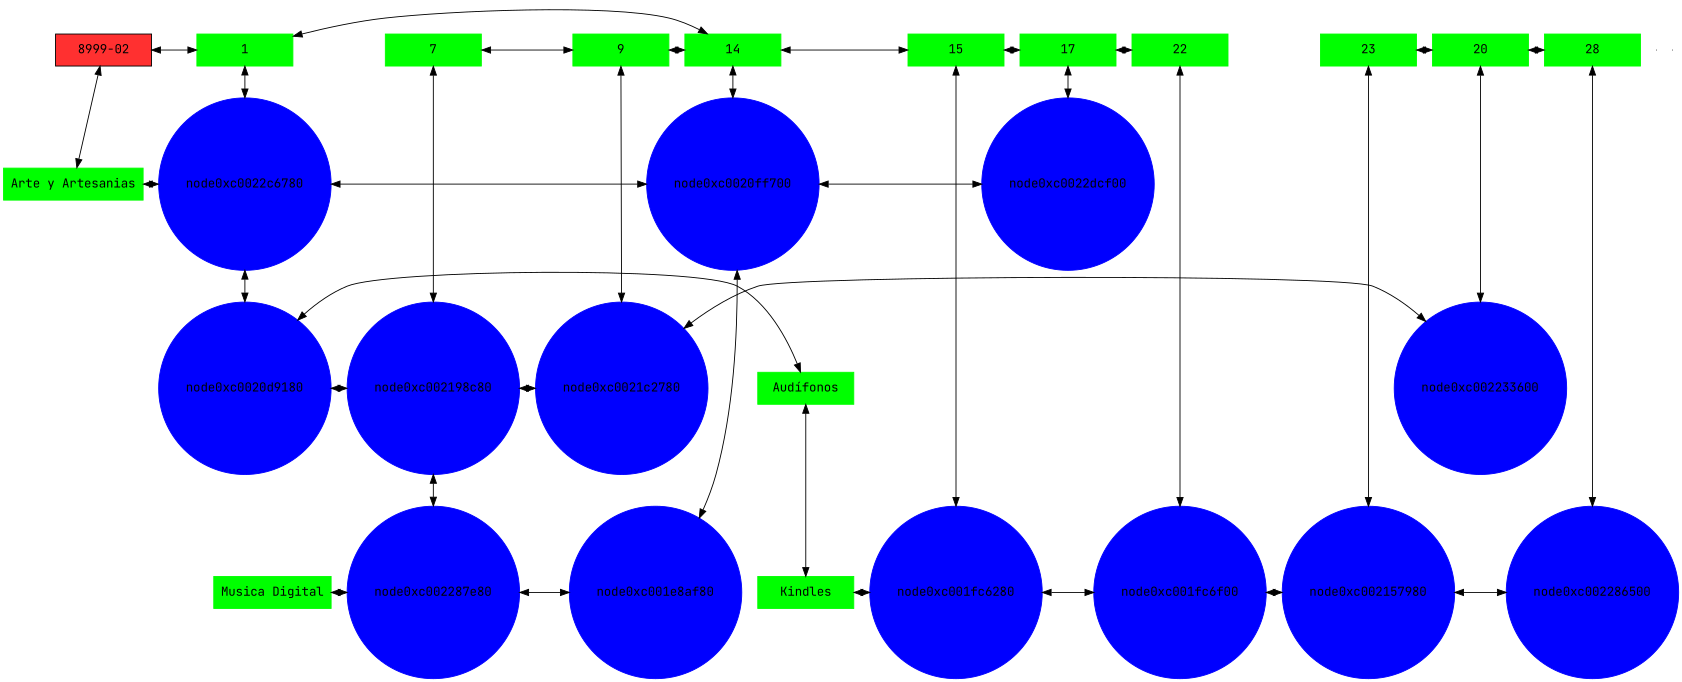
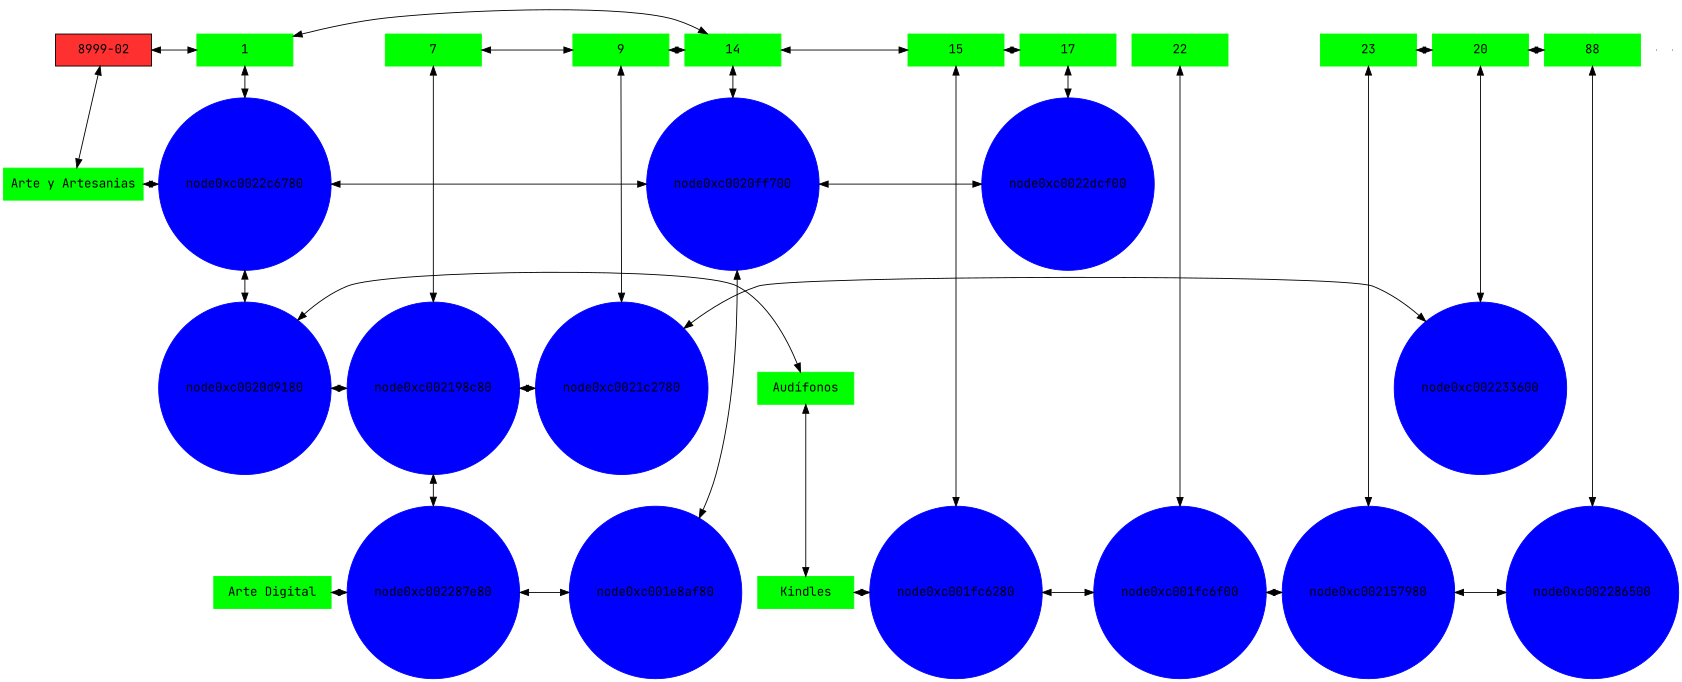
edge "17" -- "22": removed
node "28": label "28" -> "88"
node "Musica Digital": label "Musica Digital" -> "Arte Digital"
